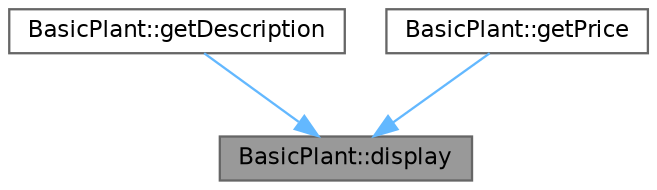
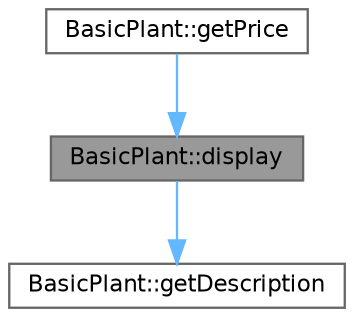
edge "BasicPlant::getDescription" -> "BasicPlant::display": reversed
